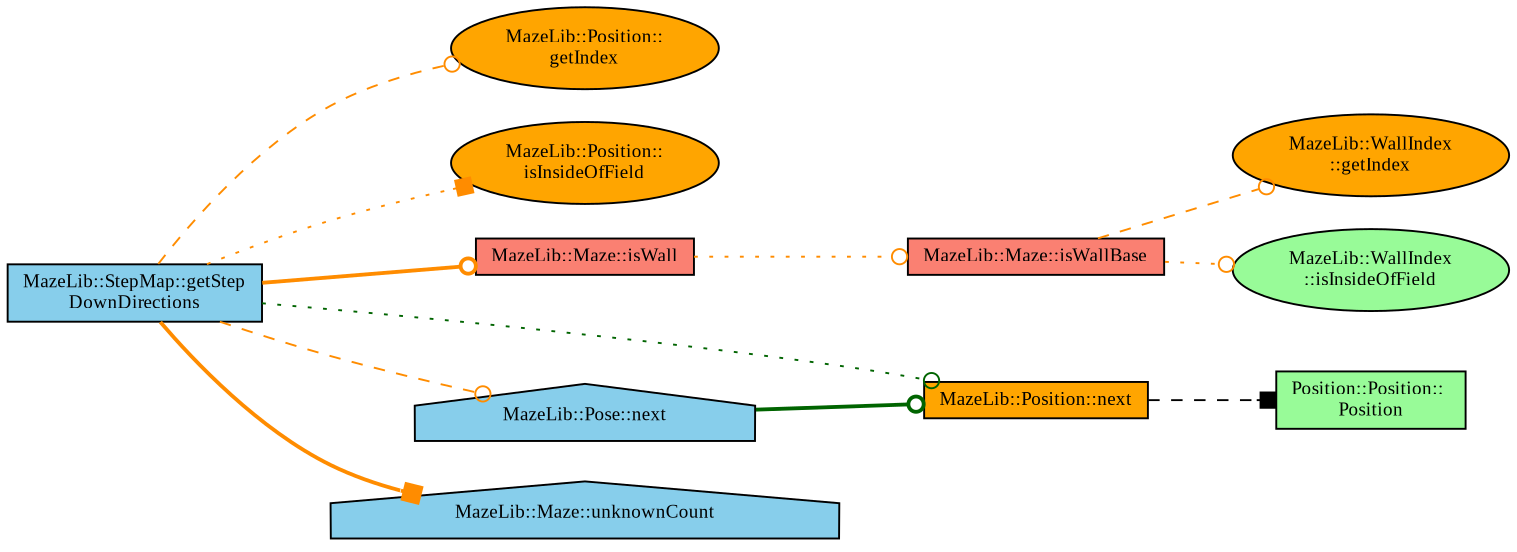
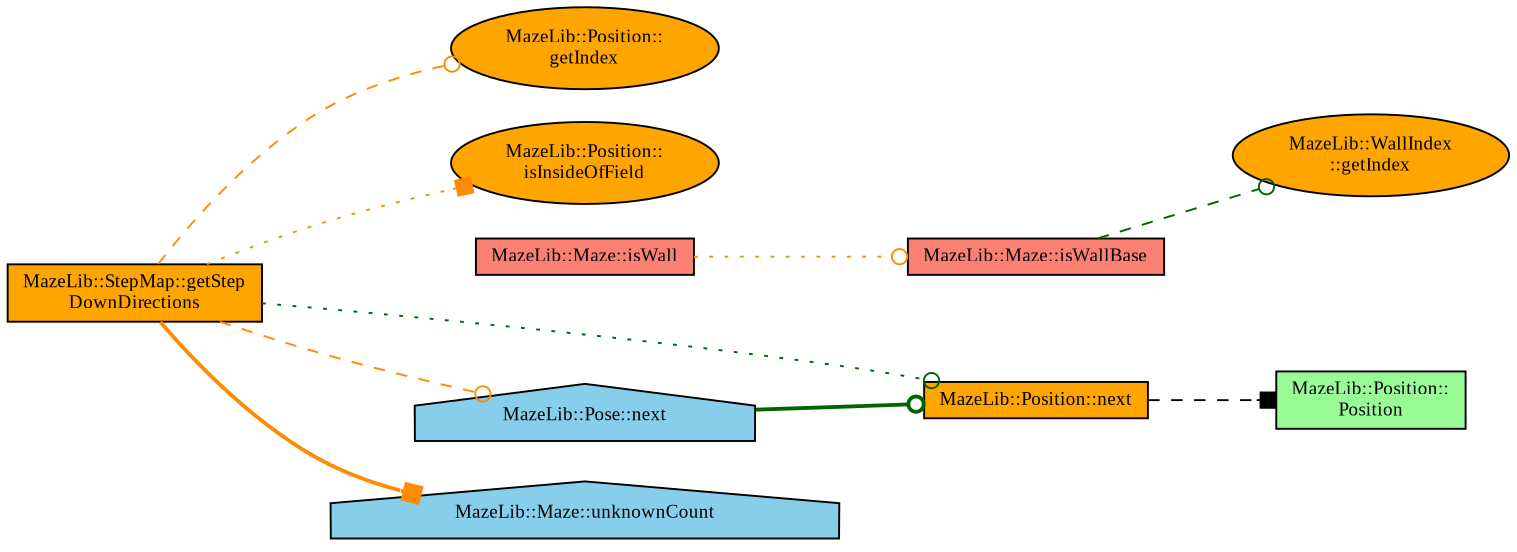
edge "MazeLib::Maze::isWallBase" -> "MazeLib::WallIndex ::getIndex": color darkorange -> darkgreen
node "MazeLib::WallIndex ::isInsideOfField": removed
edge "MazeLib::StepMap::getStep DownDirections" -> "MazeLib::Maze::isWall": removed
node "MazeLib::StepMap::getStep DownDirections": fillcolor skyblue -> orange
node "Position::Position:: Position": label "Position::Position:: Position" -> "MazeLib::Position:: Position"
